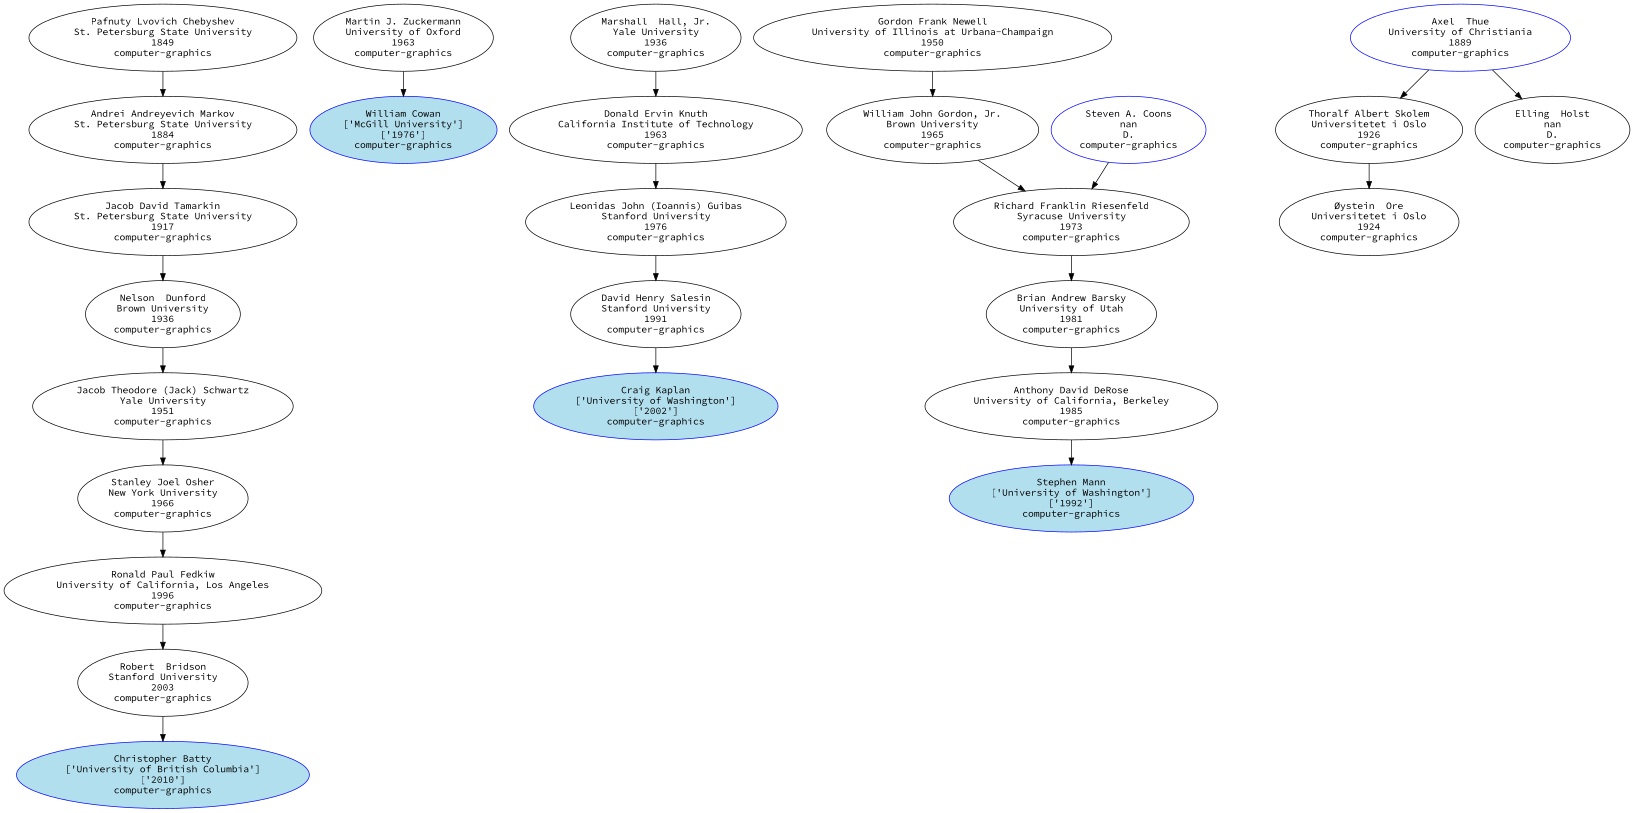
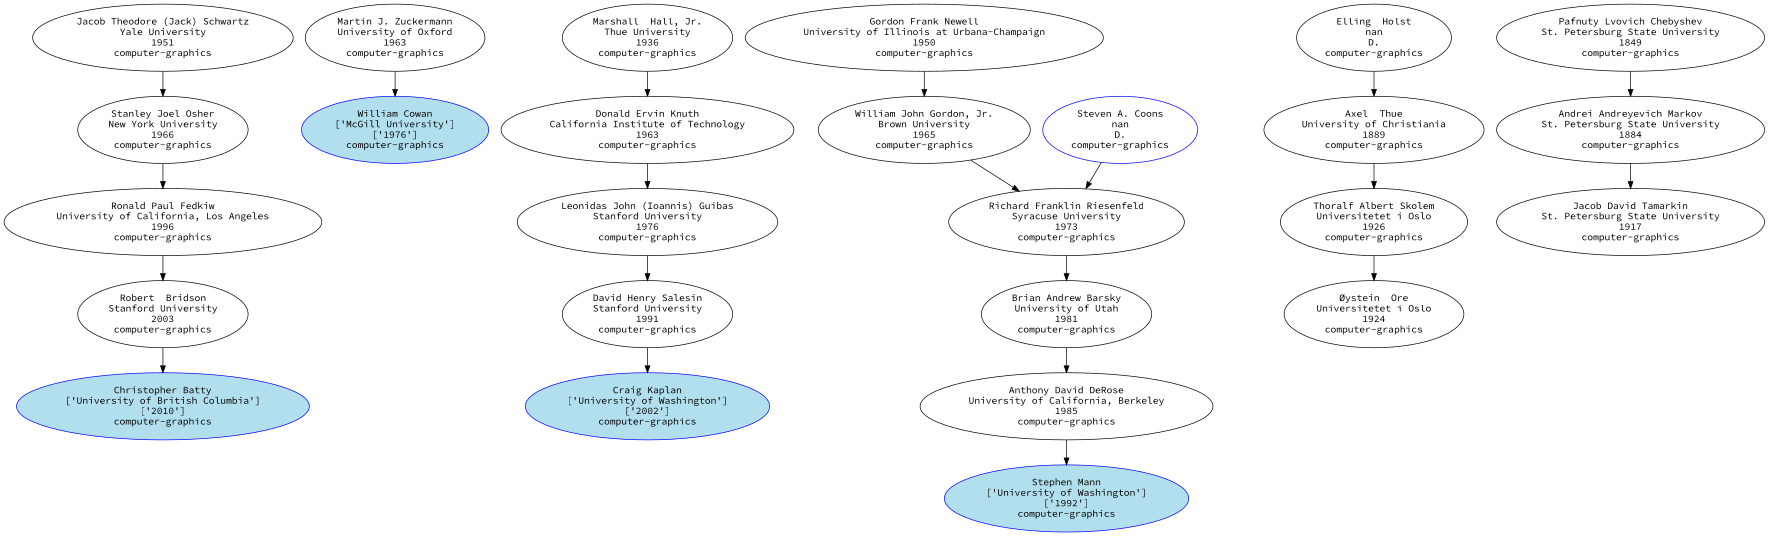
node "Marshall  Hall, Jr. Yale University 1936 computer-graphics": label "Marshall  Hall, Jr. Yale University 1936 computer-graphics" -> "Marshall  Hall, Jr. Thue University 1936 computer-graphics"
node "Axel  Thue University of Christiania 1889 computer-graphics": color blue -> black
edge "Axel  Thue University of Christiania 1889 computer-graphics" -> "Elling  Holst nan D. computer-graphics": reversed
node "Nelson  Dunford Brown University 1936 computer-graphics": removed
